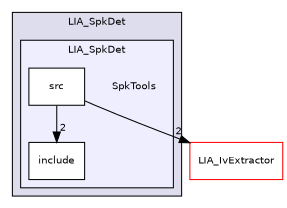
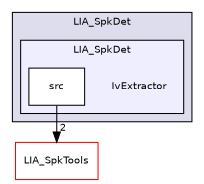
node "SpkTools": label "SpkTools" -> "IvExtractor"
node "include": removed
node "LIA_IvExtractor": label "LIA_IvExtractor" -> "LIA_SpkTools"
